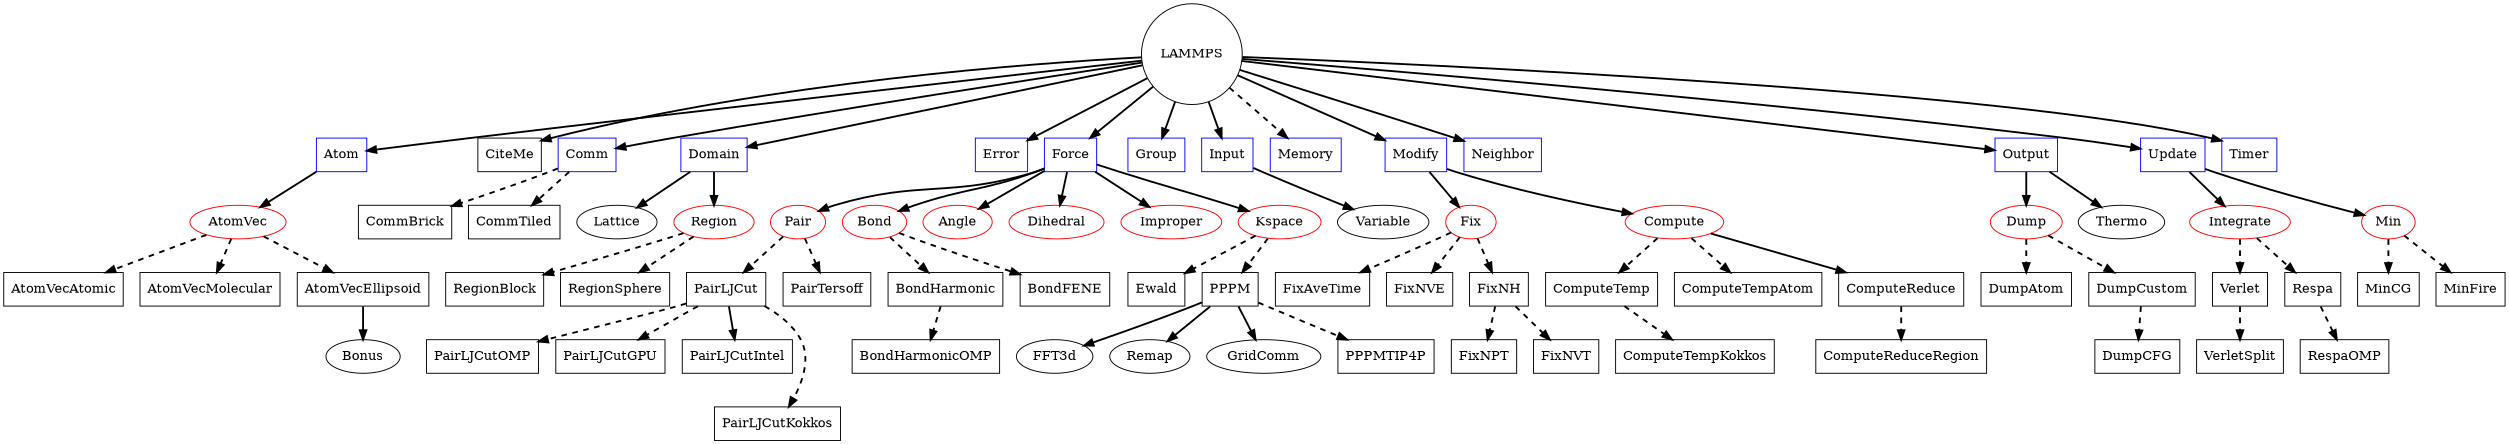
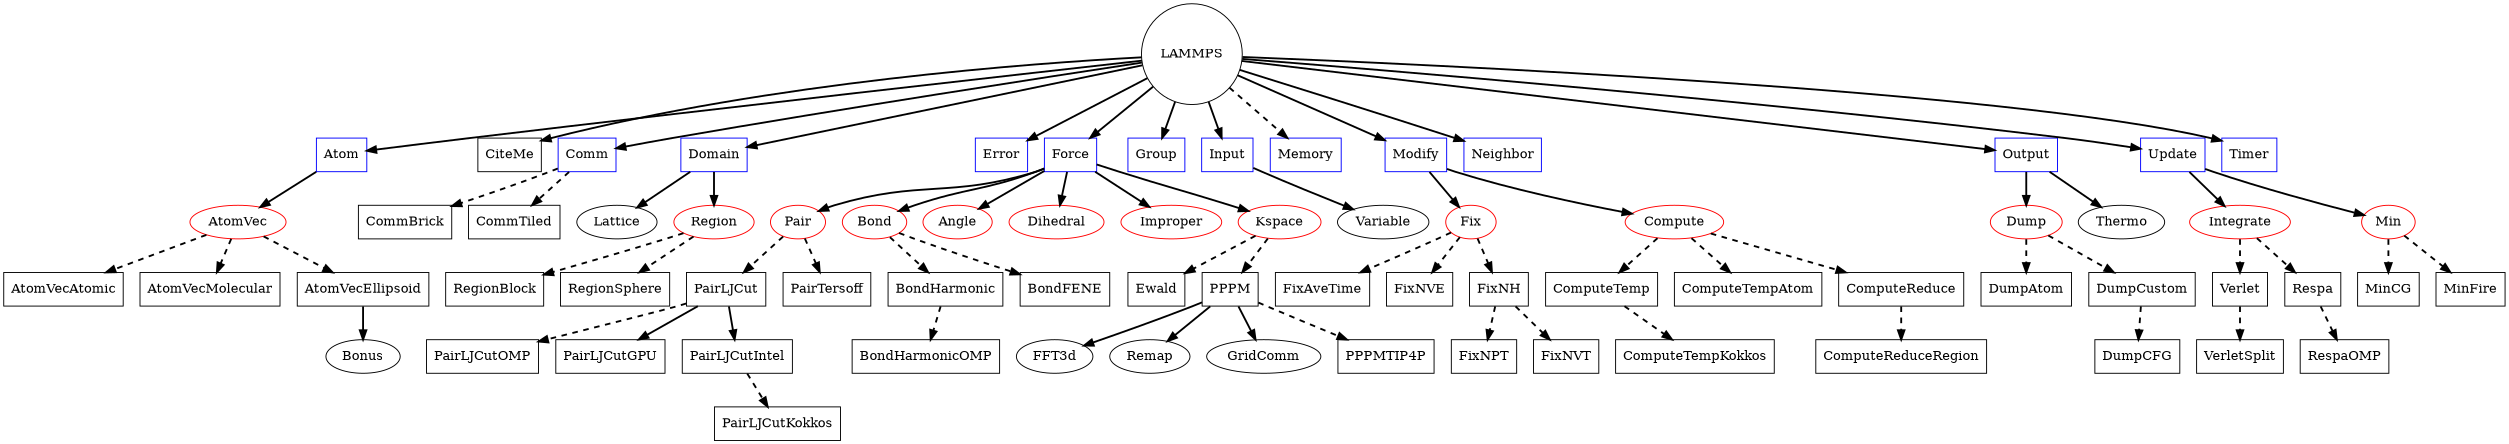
edge "Compute" -> "ComputeReduce": style solid -> dashed
edge "PairLJCut" -> "PairLJCutGPU": style dashed -> solid
edge "PairLJCut" -> "PairLJCutKokkos": now "PairLJCutIntel" -> "PairLJCutKokkos"
